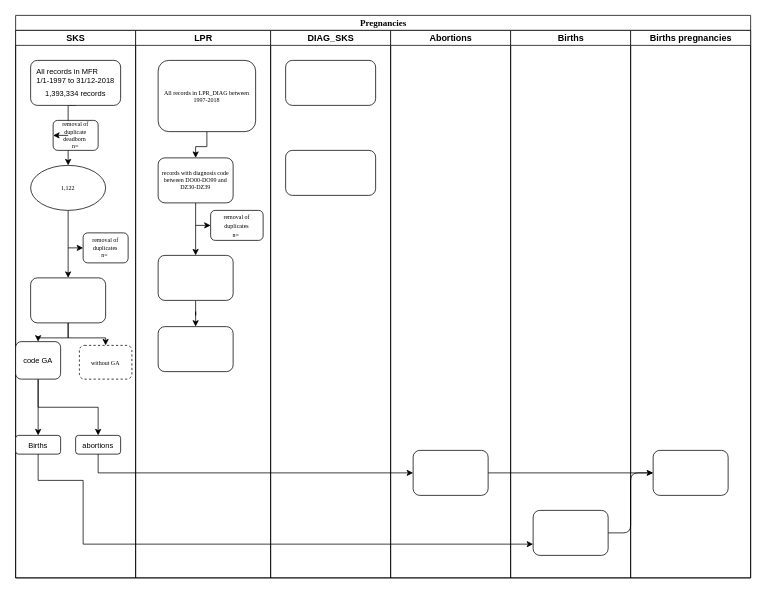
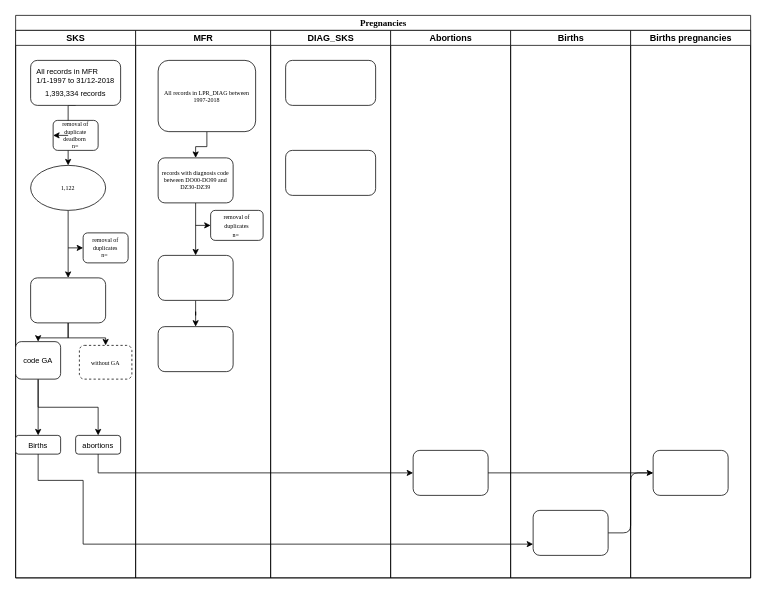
node "LPR": label "LPR" -> "MFR"
